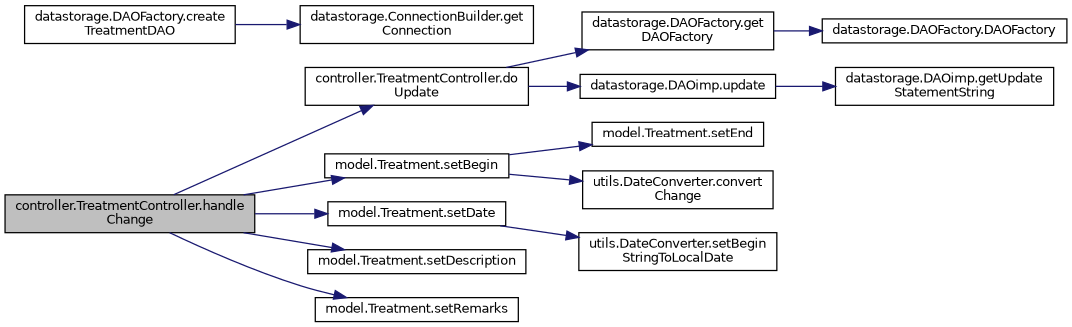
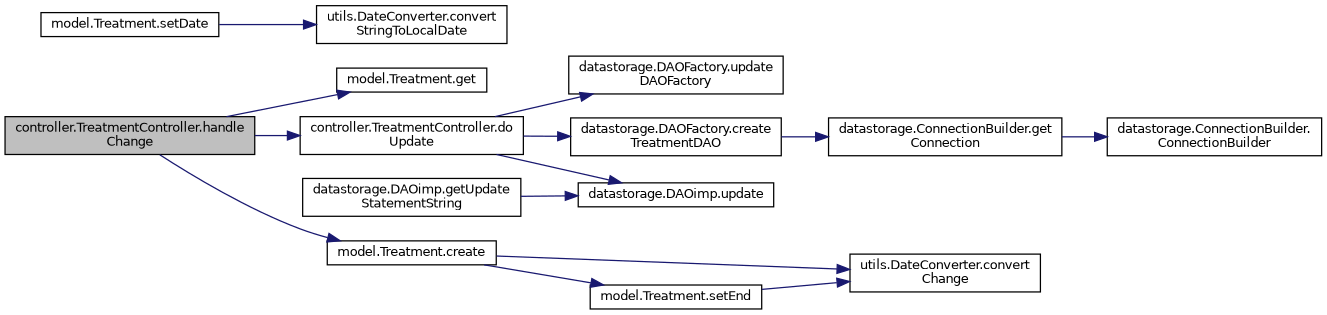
node "datastorage.DAOFactory.get DAOFactory": label "datastorage.DAOFactory.get DAOFactory" -> "datastorage.DAOFactory.update DAOFactory"
node "datastorage.DAOFactory.DAOFactory": removed
edge "datastorage.DAOimp.update" -> "datastorage.DAOimp.getUpdate StatementString": reversed
edge "controller.TreatmentController.do Update" -> "datastorage.DAOFactory.create TreatmentDAO": added
node "datastorage.ConnectionBuilder. ConnectionBuilder": added
node "model.Treatment.setBegin": label "model.Treatment.setBegin" -> "model.Treatment.create"
edge "controller.TreatmentController.handle Change" -> "model.Treatment.setDate": removed
node "utils.DateConverter.setBegin StringToLocalDate": label "utils.DateConverter.setBegin StringToLocalDate" -> "utils.DateConverter.convert StringToLocalDate"
node "model.Treatment.setDescription": label "model.Treatment.setDescription" -> "model.Treatment.get"
edge "model.Treatment.setEnd" -> "utils.DateConverter.convert Change": added
node "model.Treatment.setRemarks": removed
